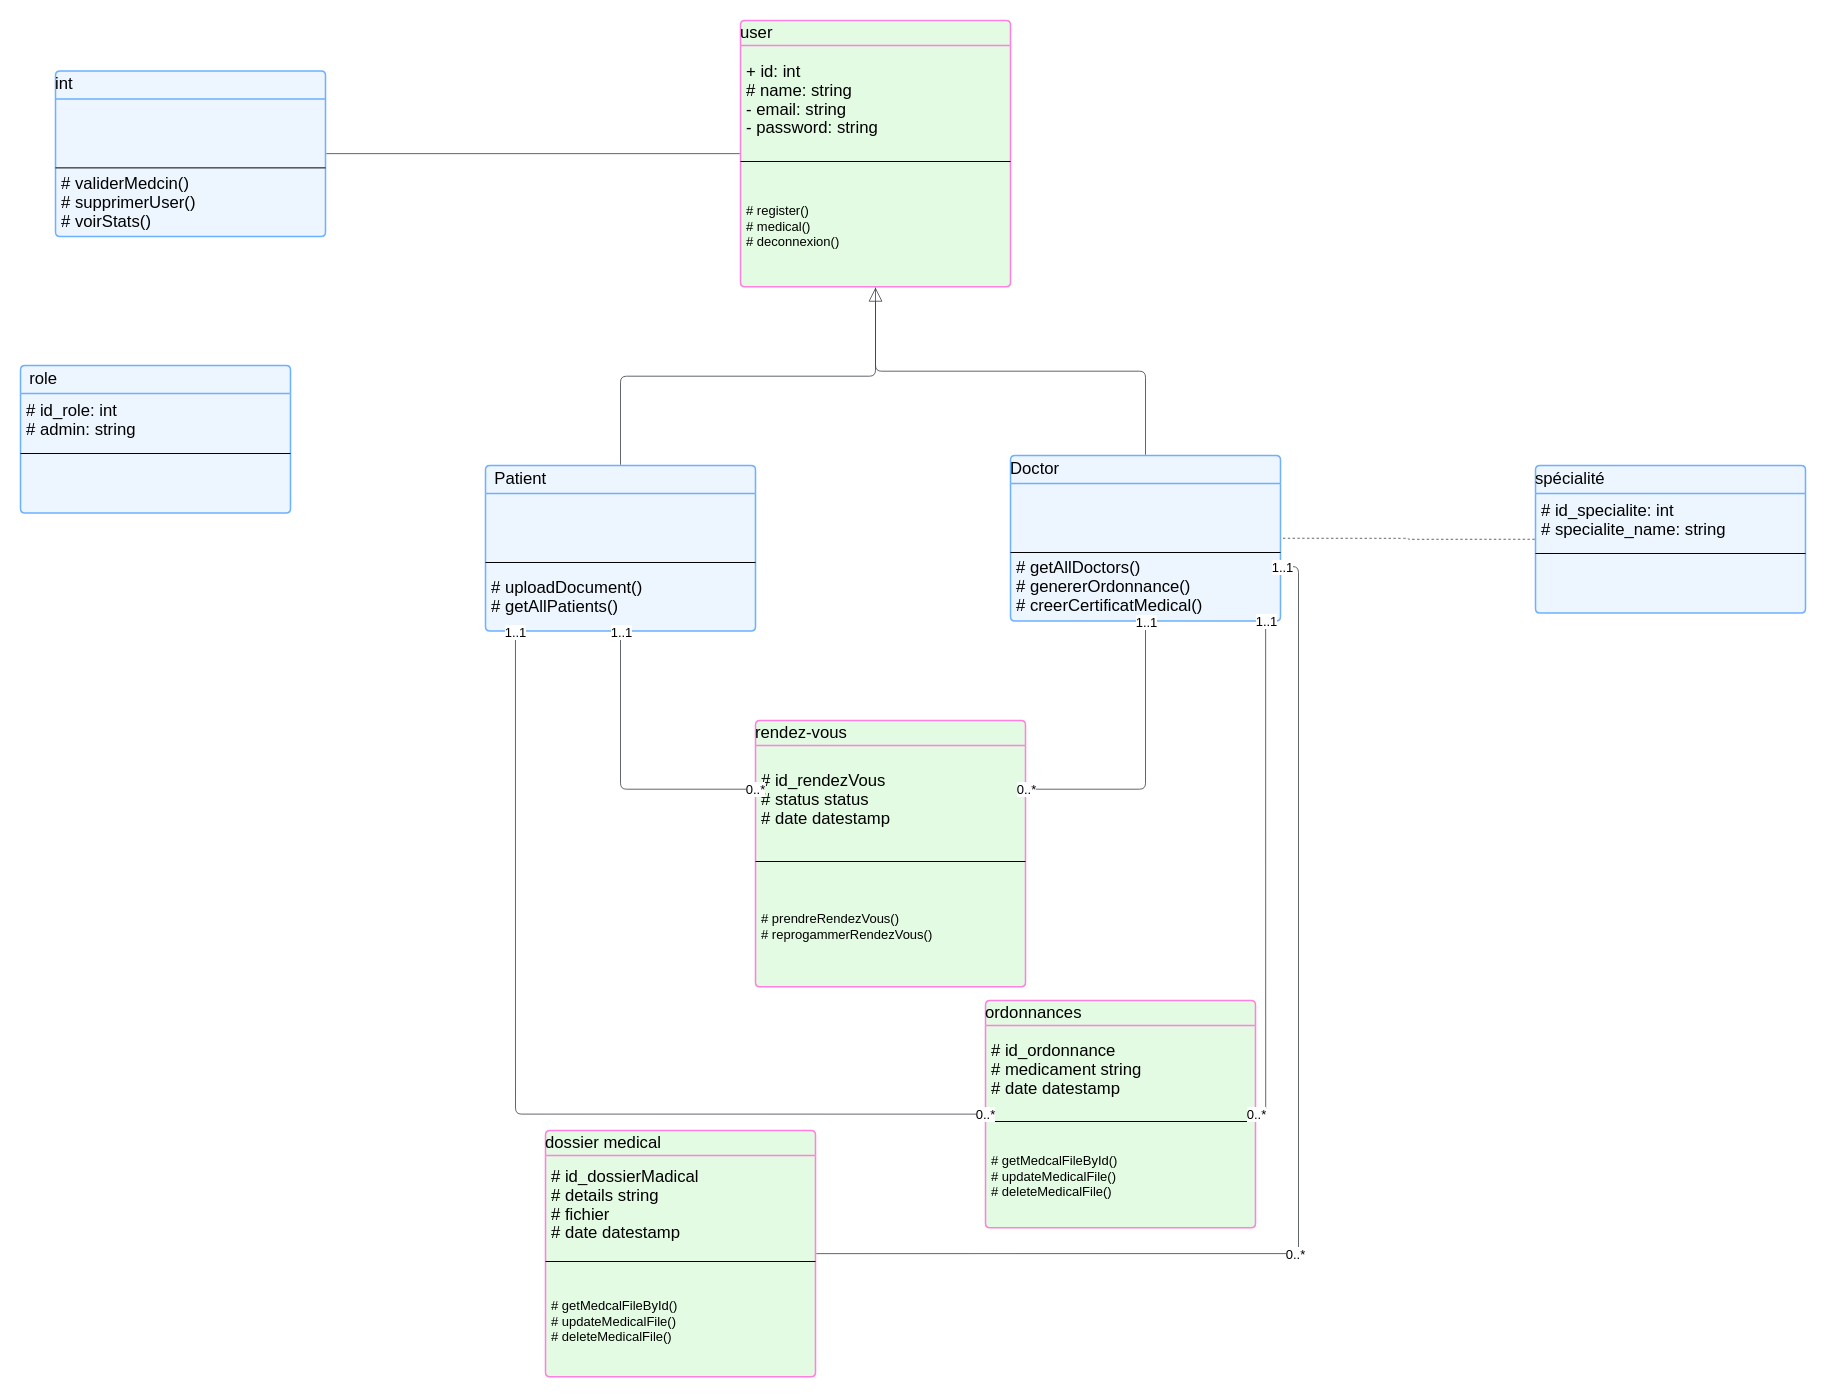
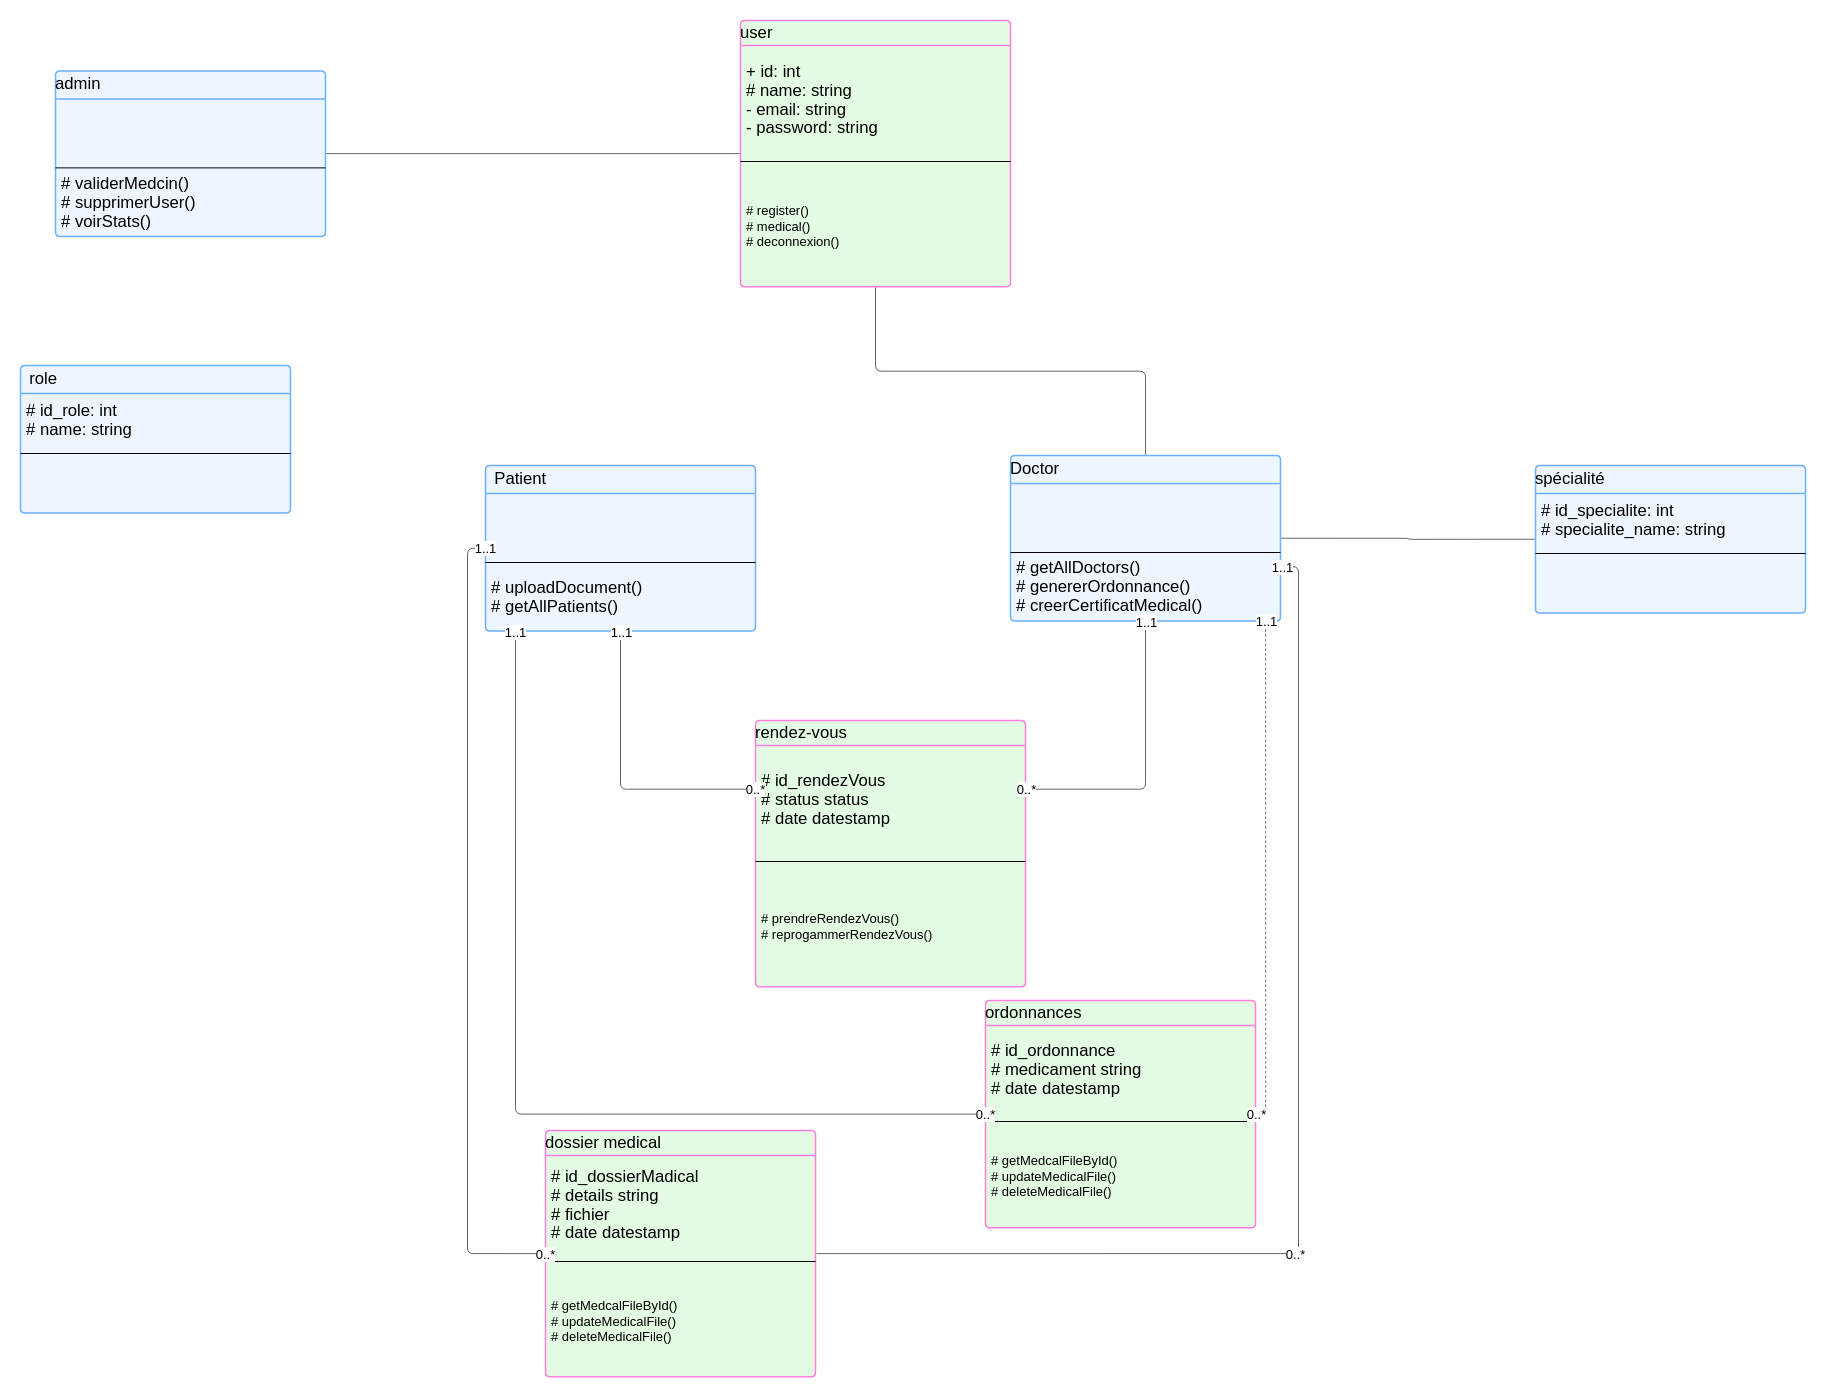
node "int": label "int" -> "admin"
edge "Patient" -> "user": removed
node "# id_role: int # admin: string": label "# id_role: int # admin: string" -> "# id_role: int # name: string"
edge "Doctor" -- "spécialité": style dashed -> solid
edge "dossier medical" -> "Doctor": arrowhead classic -> none
edge "Doctor" -- "ordonnances": style solid -> dashed
edge "Patient" -- "dossier medical": added, labels "1..1", "0..*"
